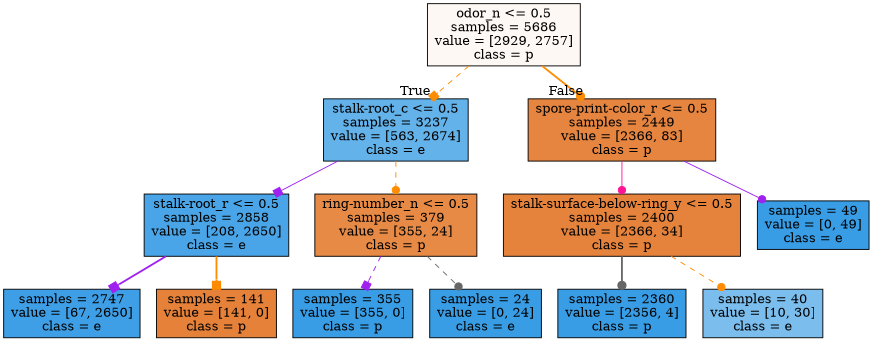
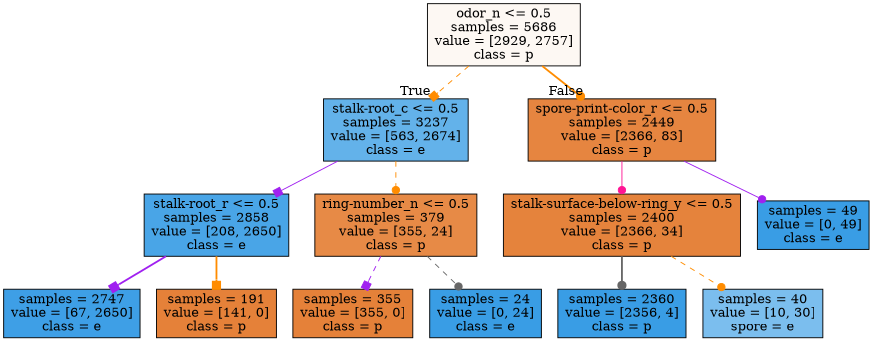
node "samples = 141 value = [141, 0] class = p": label "samples = 141 value = [141, 0] class = p" -> "samples = 191 value = [141, 0] class = p"
node "samples = 355 value = [355, 0] class = p": fillcolor #399de5 -> #e58139
node "samples = 40 value = [10, 30] class = e": label "samples = 40 value = [10, 30] class = e" -> "samples = 40 value = [10, 30] spore = e"
